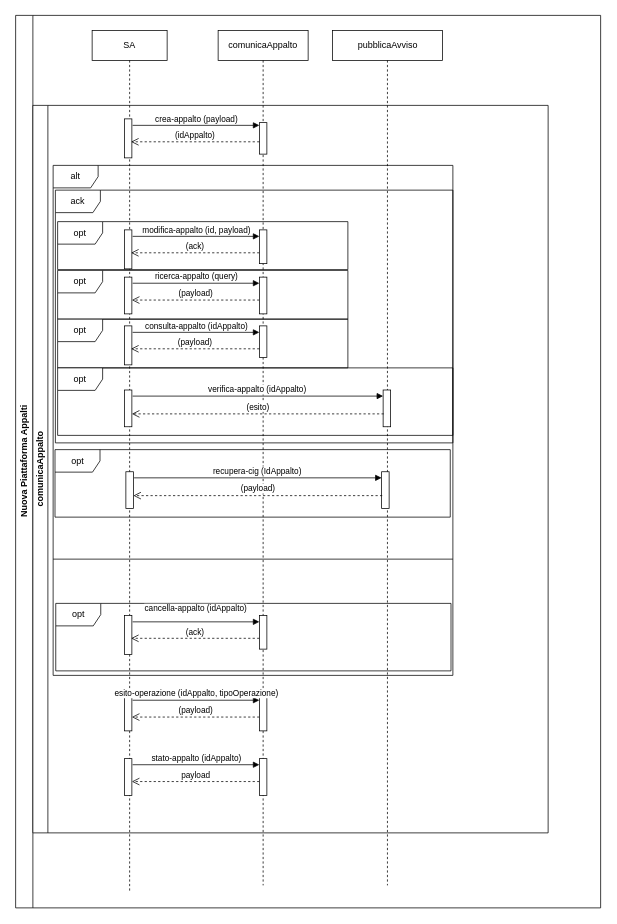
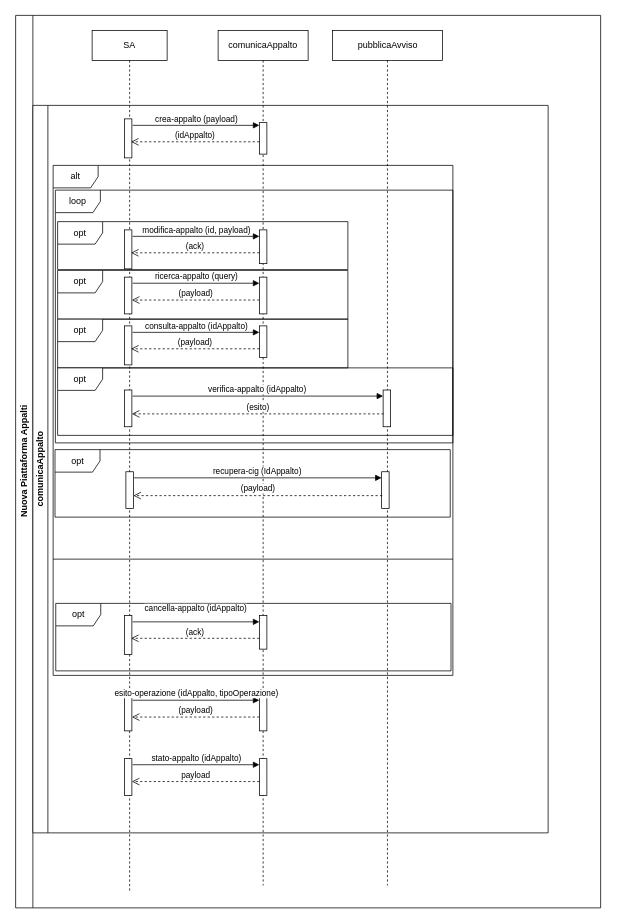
node "ack": label "ack" -> "loop"
